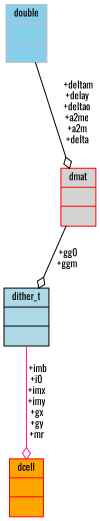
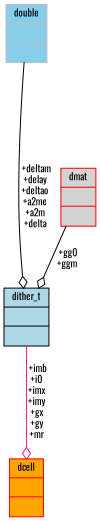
edge "double" -> "dmat": now "double" -> "dither_t"
